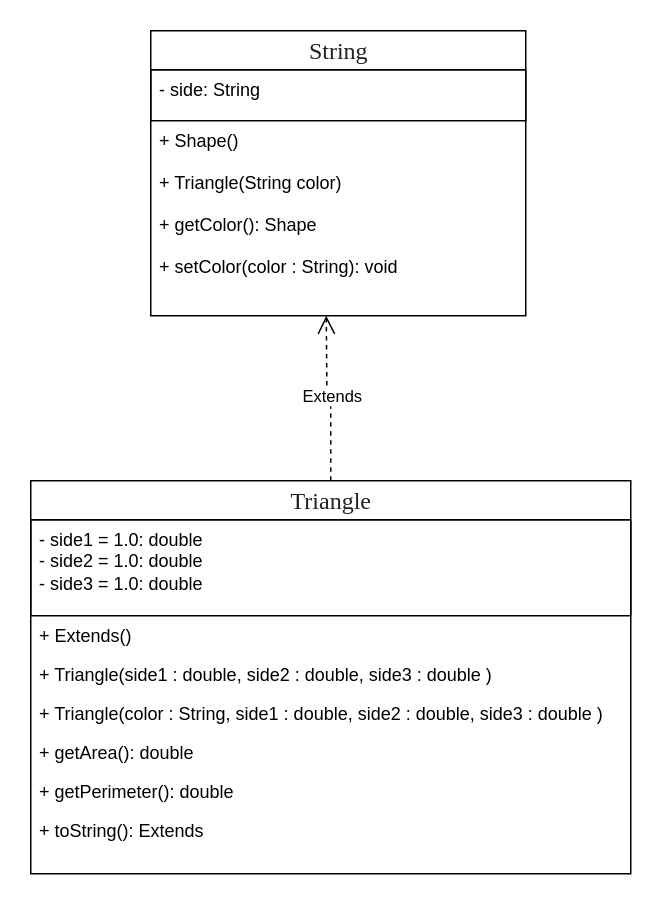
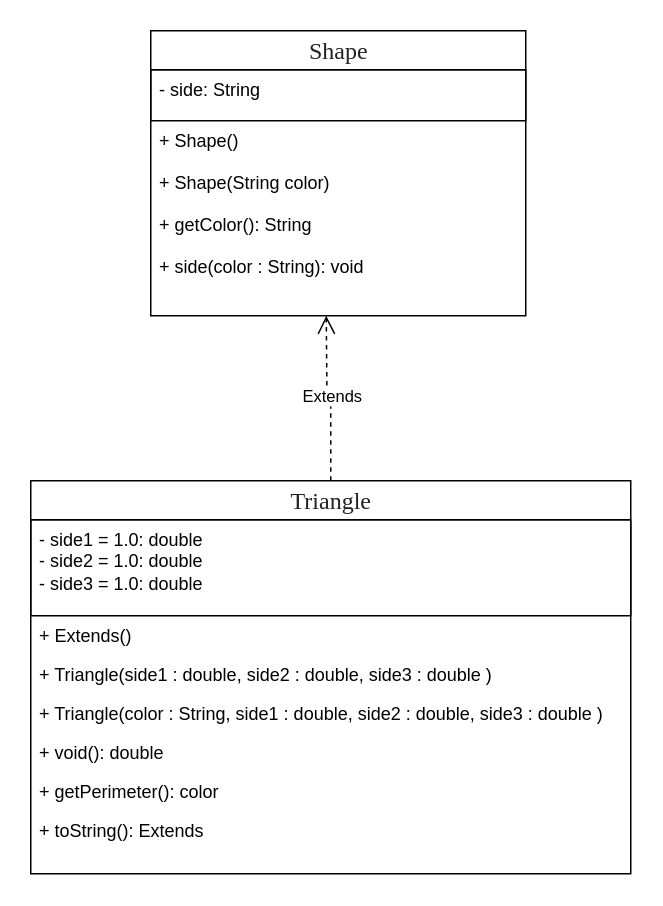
node "String": label "String" -> "Shape"
node "+ Triangle(String color)": label "+ Triangle(String color)" -> "+ Shape(String color)"
node "+ getColor(): Shape": label "+ getColor(): Shape" -> "+ getColor(): String"
node "+ setColor(color : String): void": label "+ setColor(color : String): void" -> "+ side(color : String): void"
node "+ getArea(): double": label "+ getArea(): double" -> "+ void(): double"
node "+ getPerimeter(): double": label "+ getPerimeter(): double" -> "+ getPerimeter(): color"
